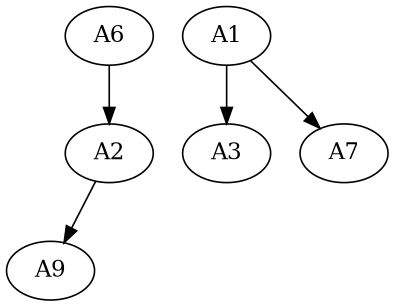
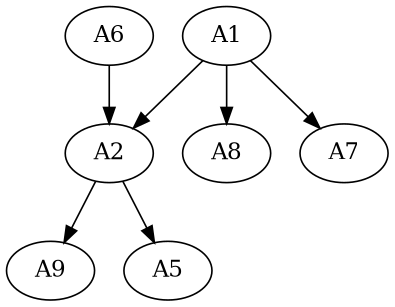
edge "A1" -> "A2": added
node "A3": label "A3" -> "A8"
node "A5": added
